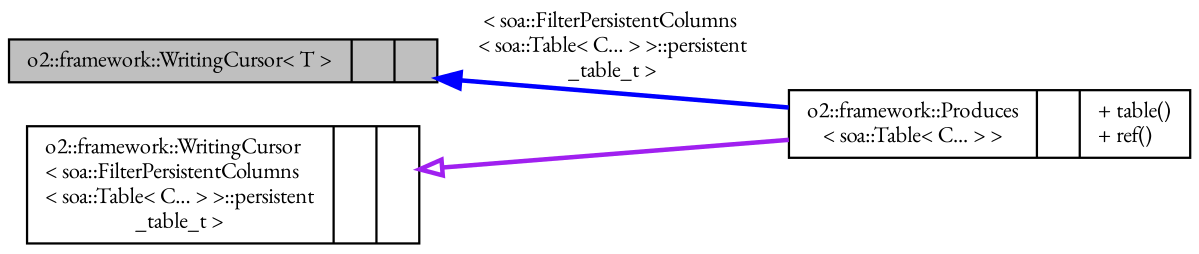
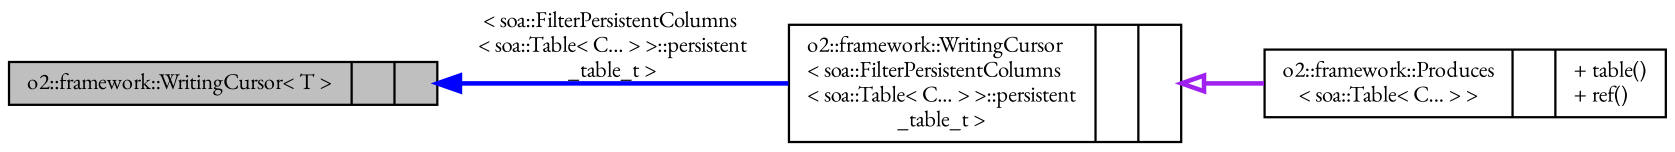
edge "o2::framework::Produces" -> "o2::framework::WritingCursor< T >": now "o2::framework::WritingCursor" -> "o2::framework::WritingCursor< T >"
